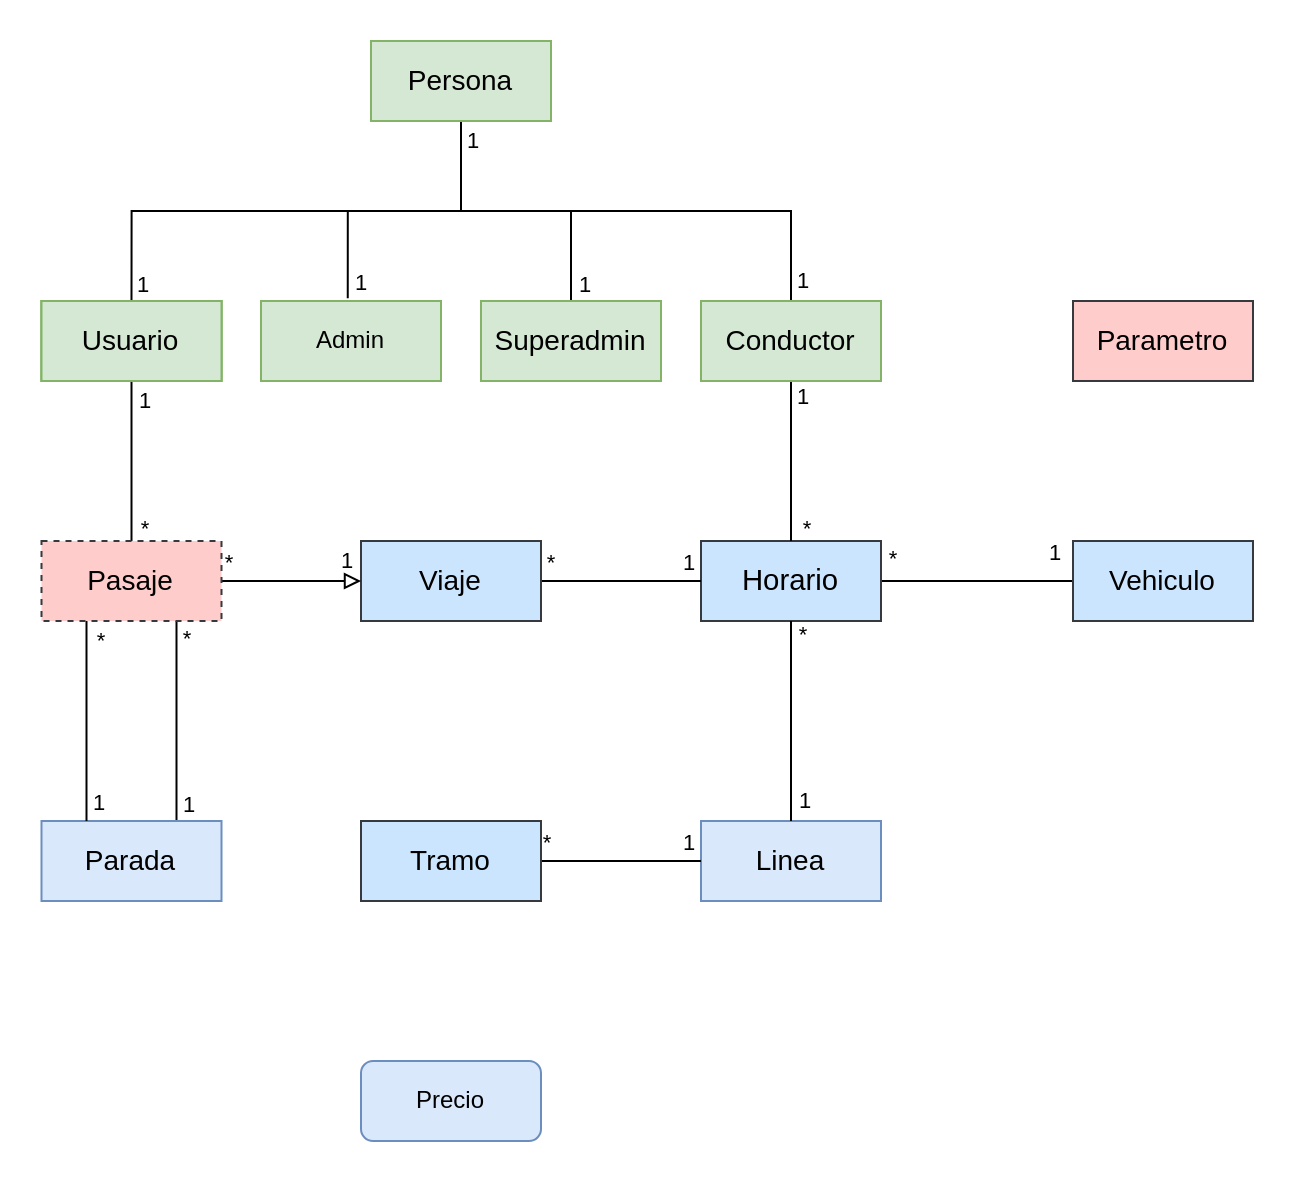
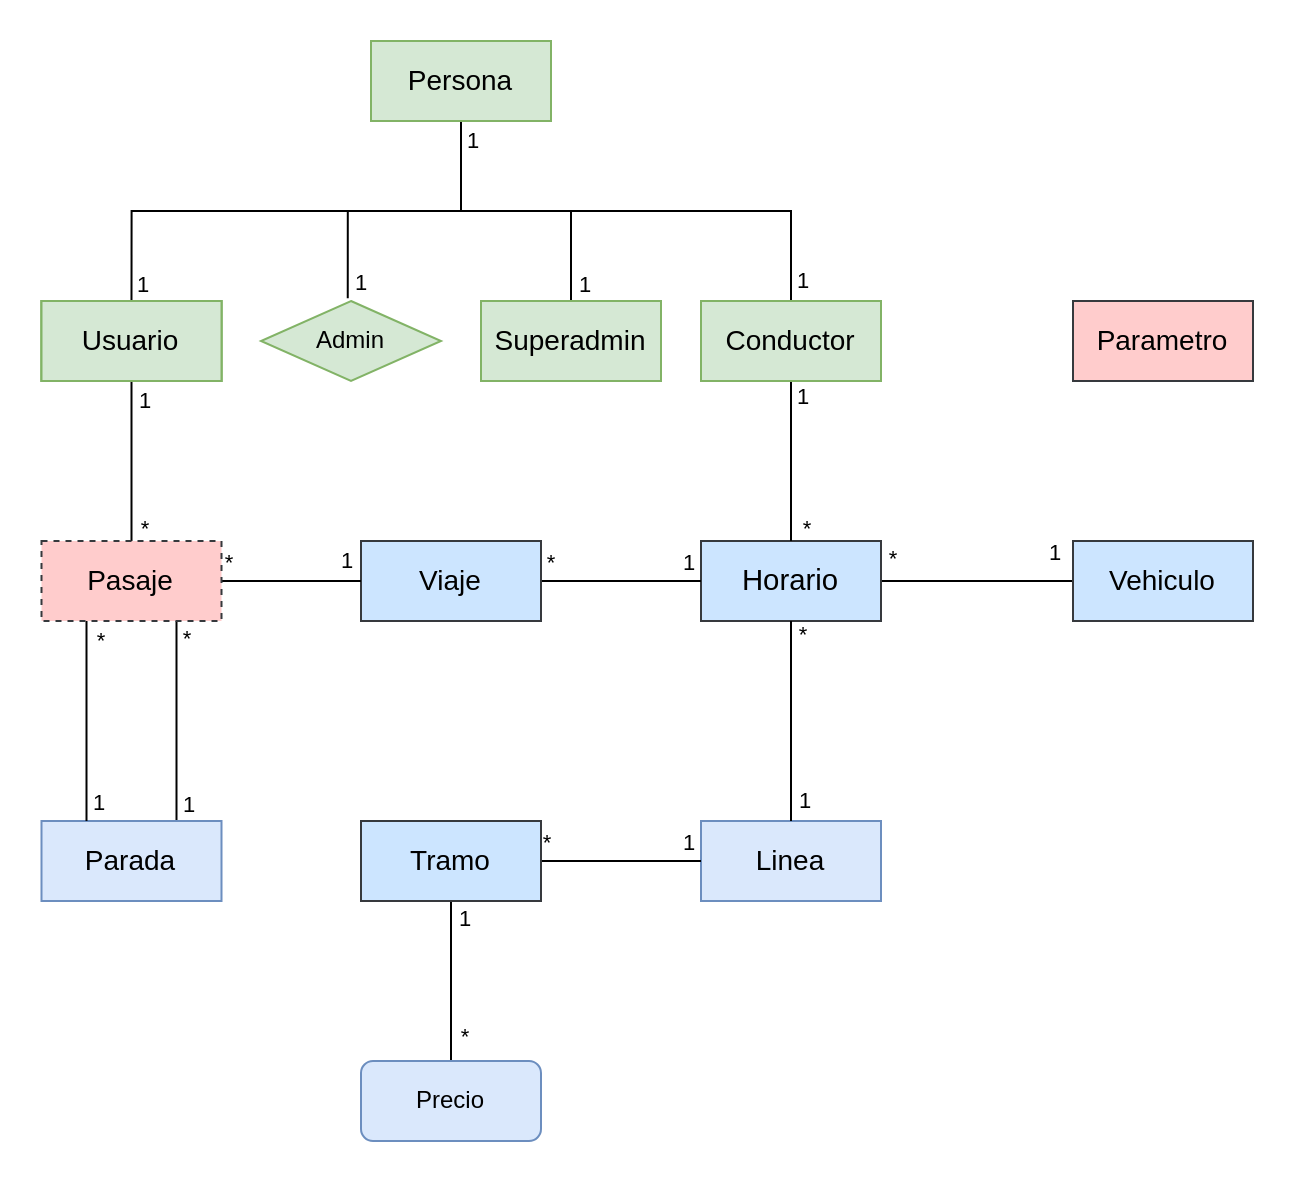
node "Admin": shape rectangle -> diamond
edge "Pasaje" -> "Viaje": arrowhead block -> none
edge "Tramo" -- "Precio": added, labels "1", "*"
